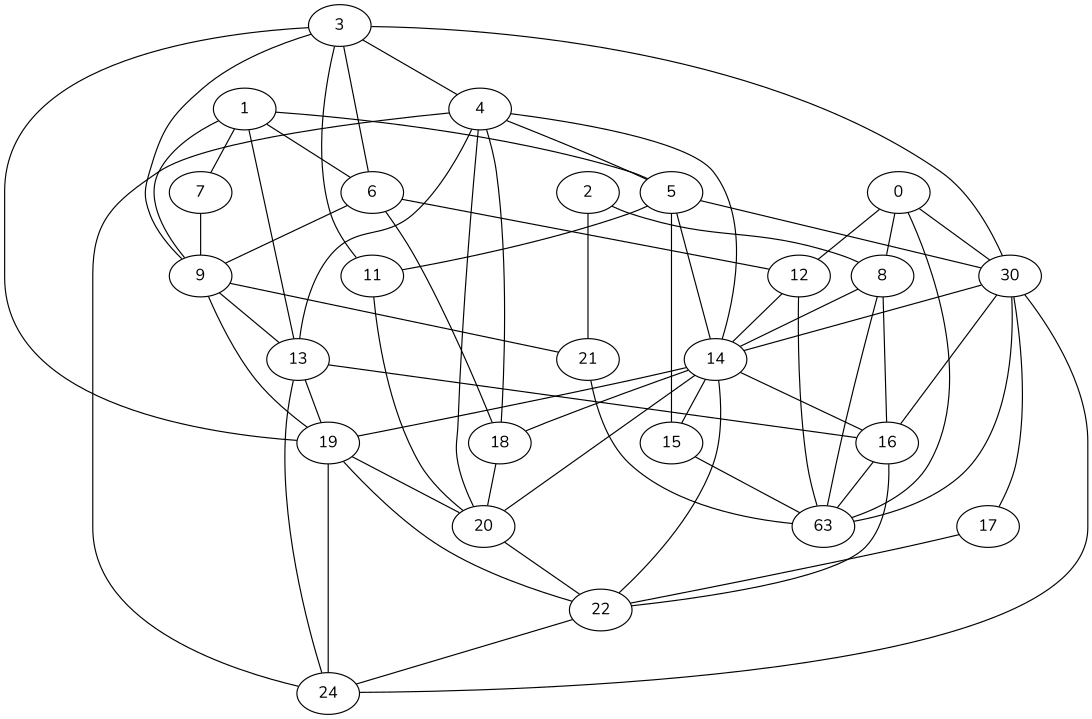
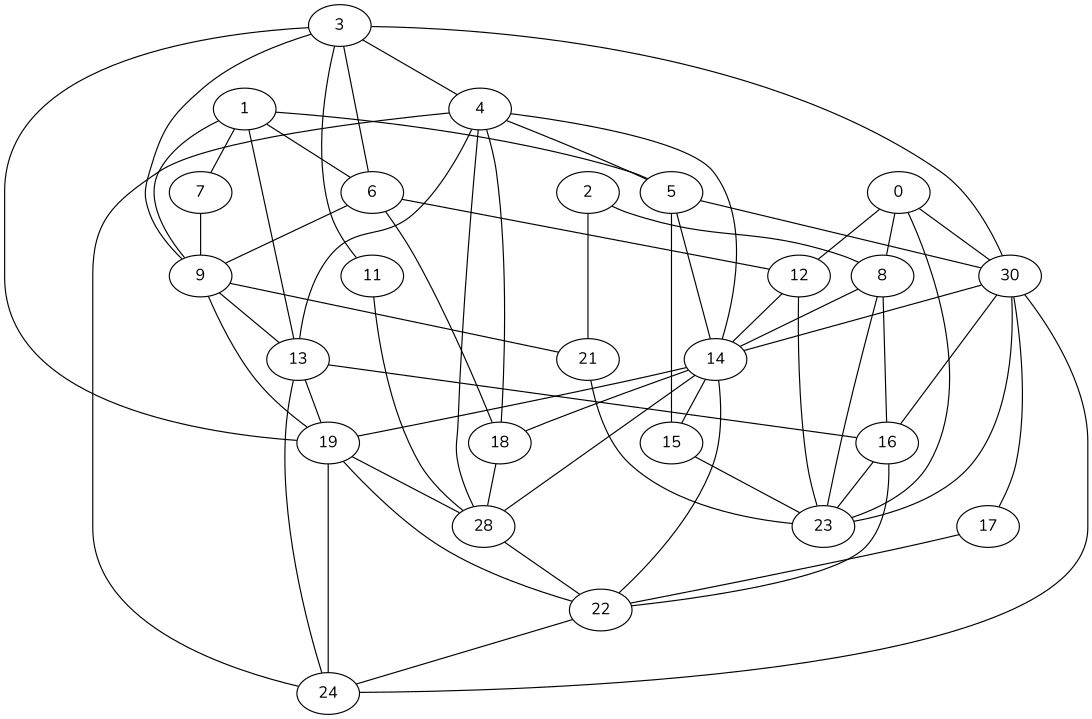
edge "5" -- "11": removed
edge "14" -- "16": removed
node "20": label "20" -> "28"
node "63": label "63" -> "23"
